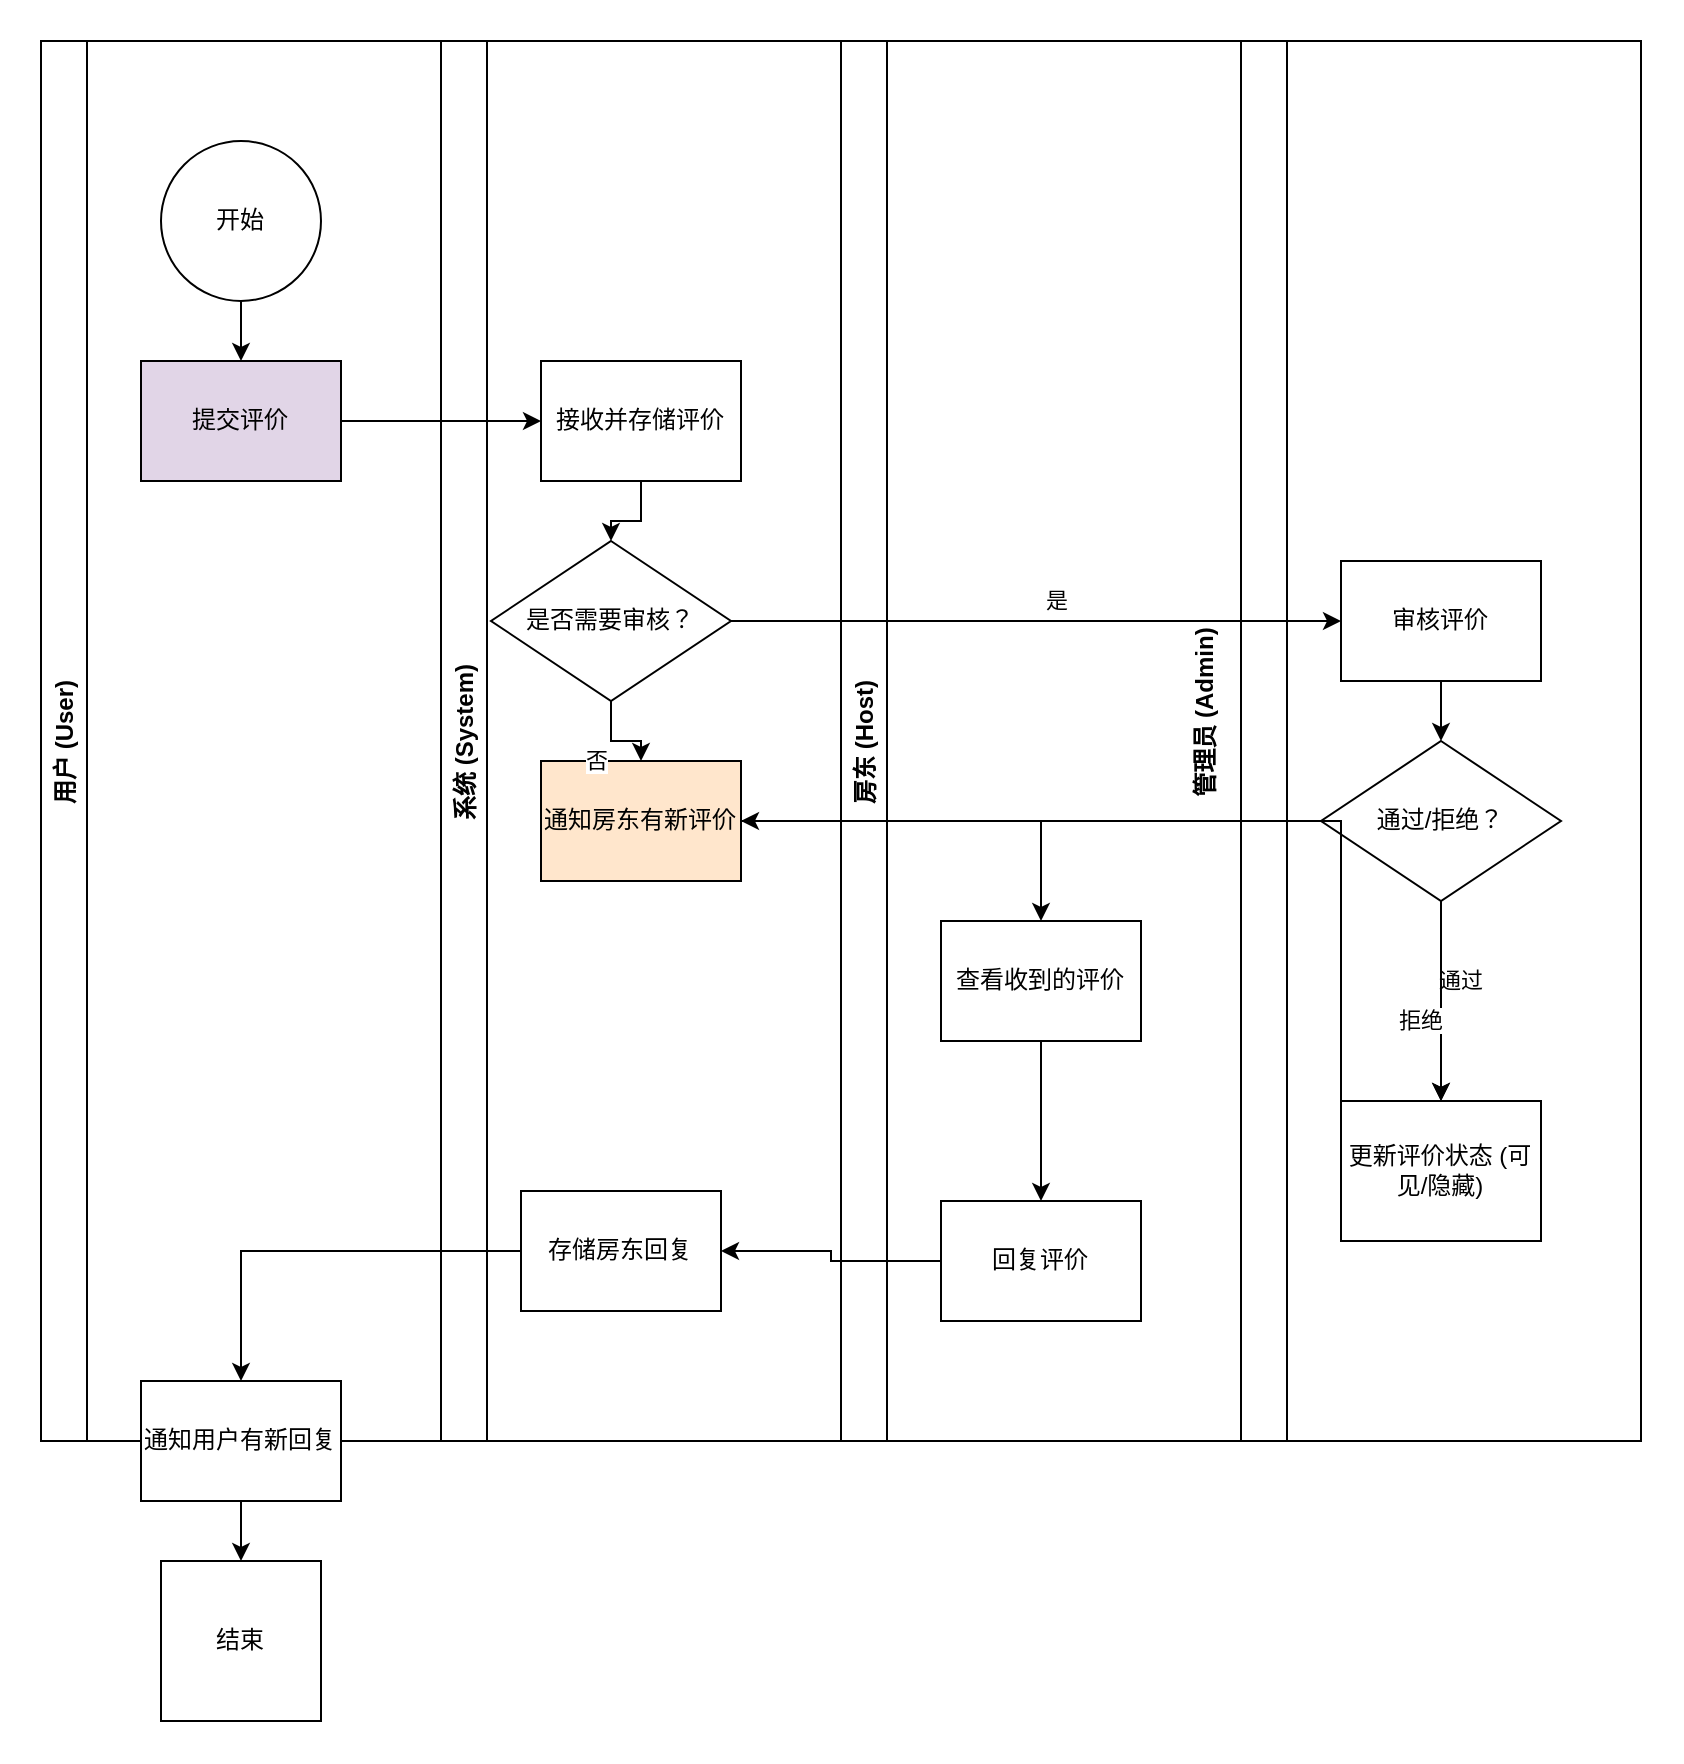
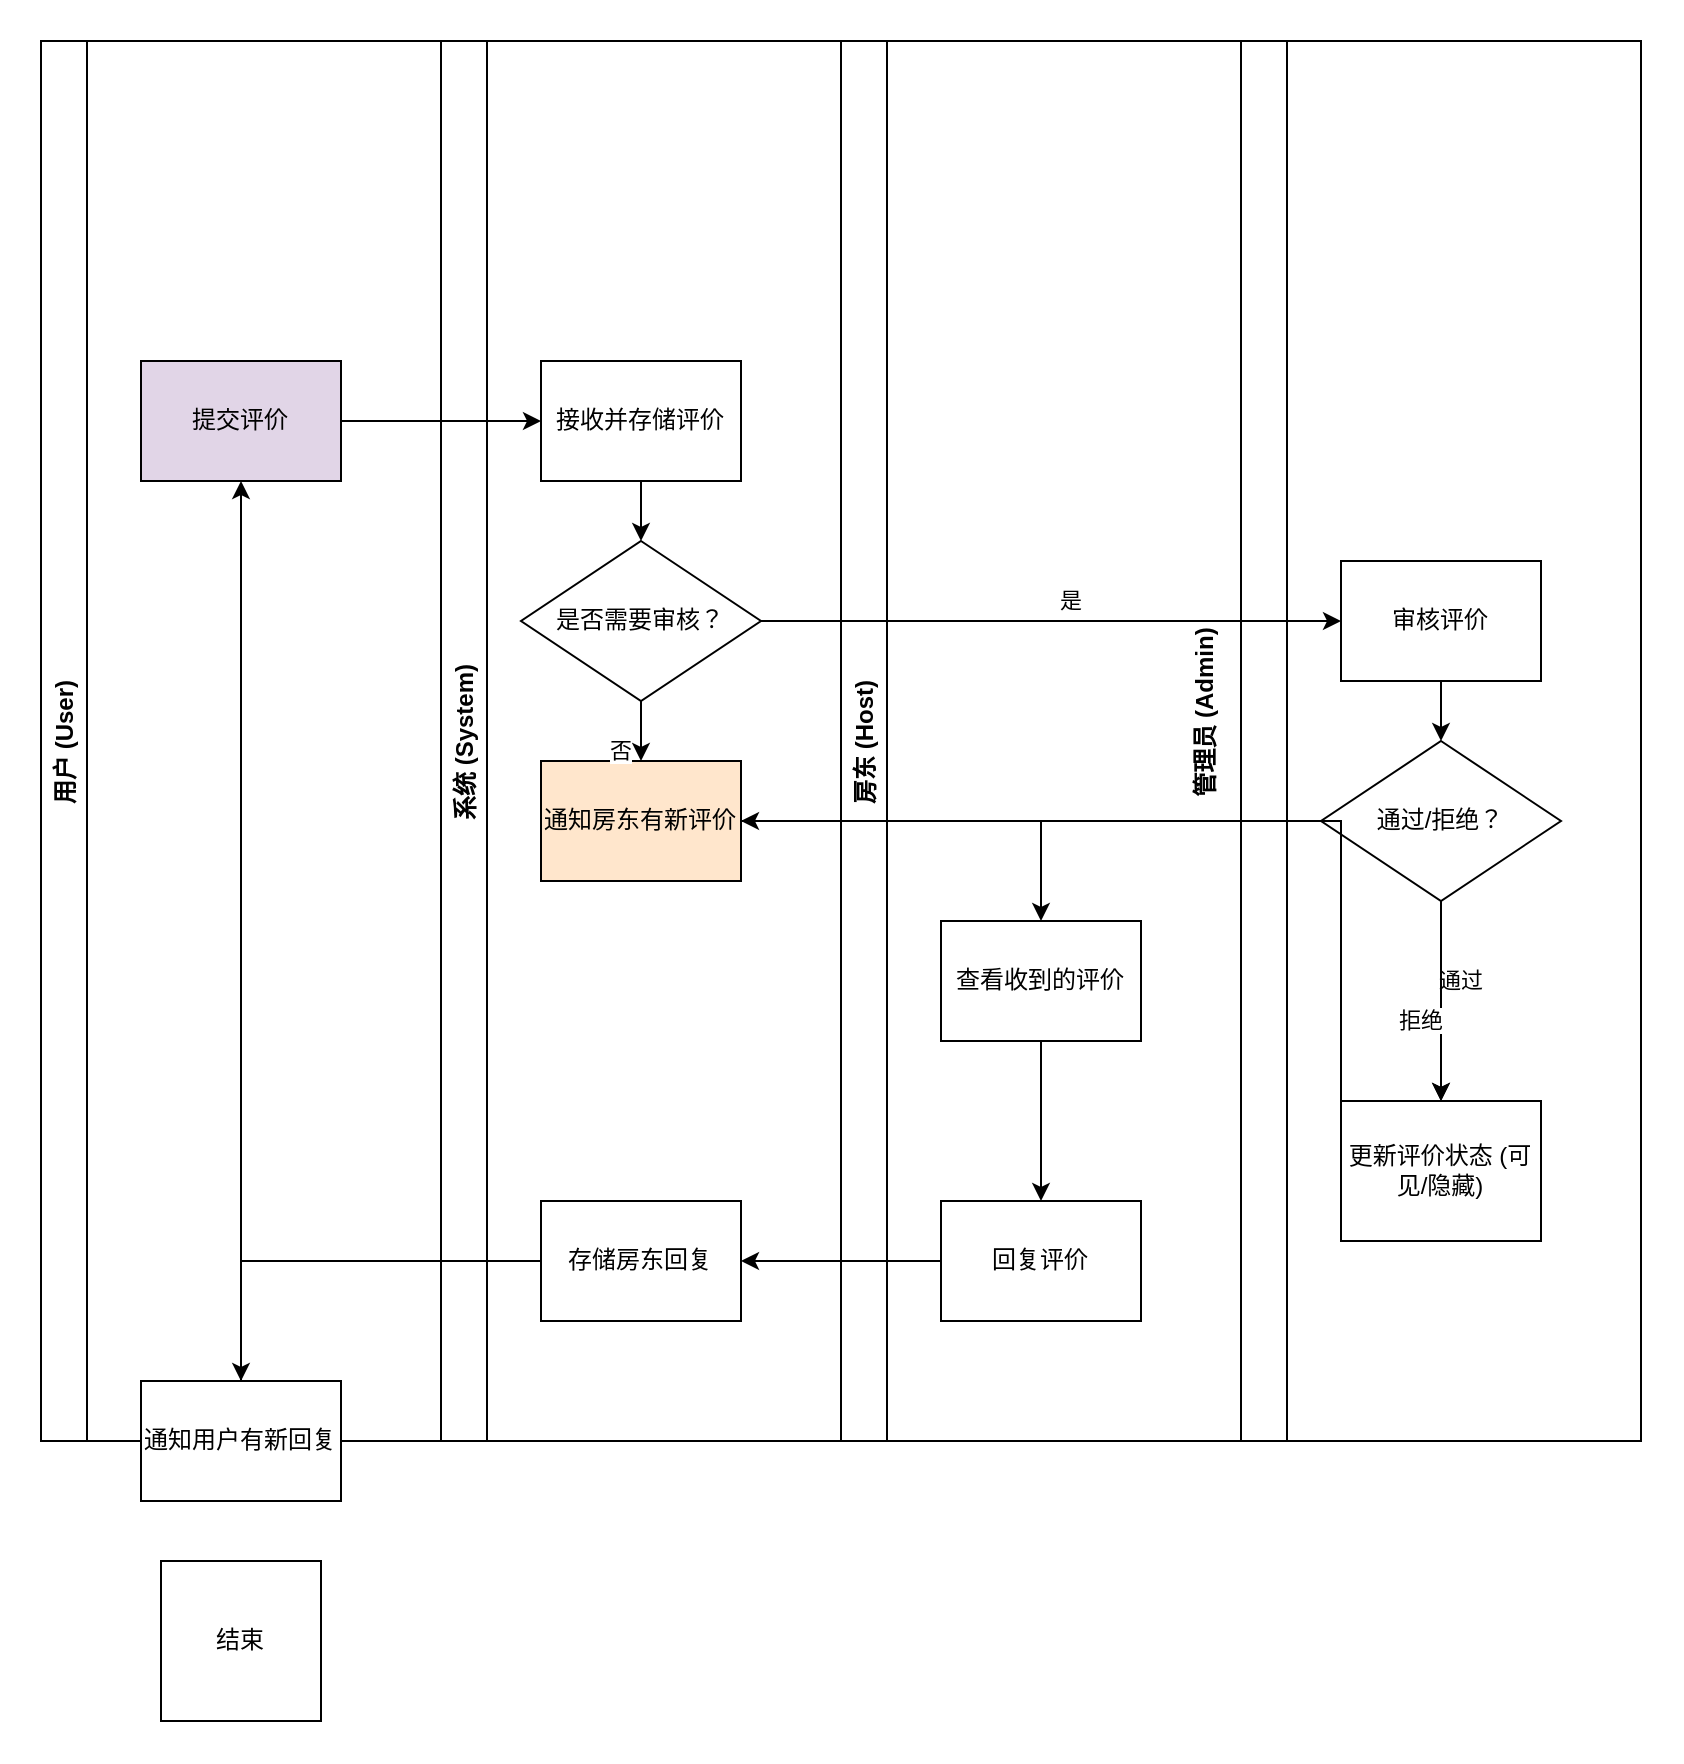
node "开始": removed
edge "开始" -> "提交评价": removed
node "是否需要审核？": moved (611, 621) -> (641, 621)
node "存储房东回复": moved (621, 1251) -> (641, 1261)
edge "通知用户有新回复" -> "结束": now "通知用户有新回复" -> "提交评价"
